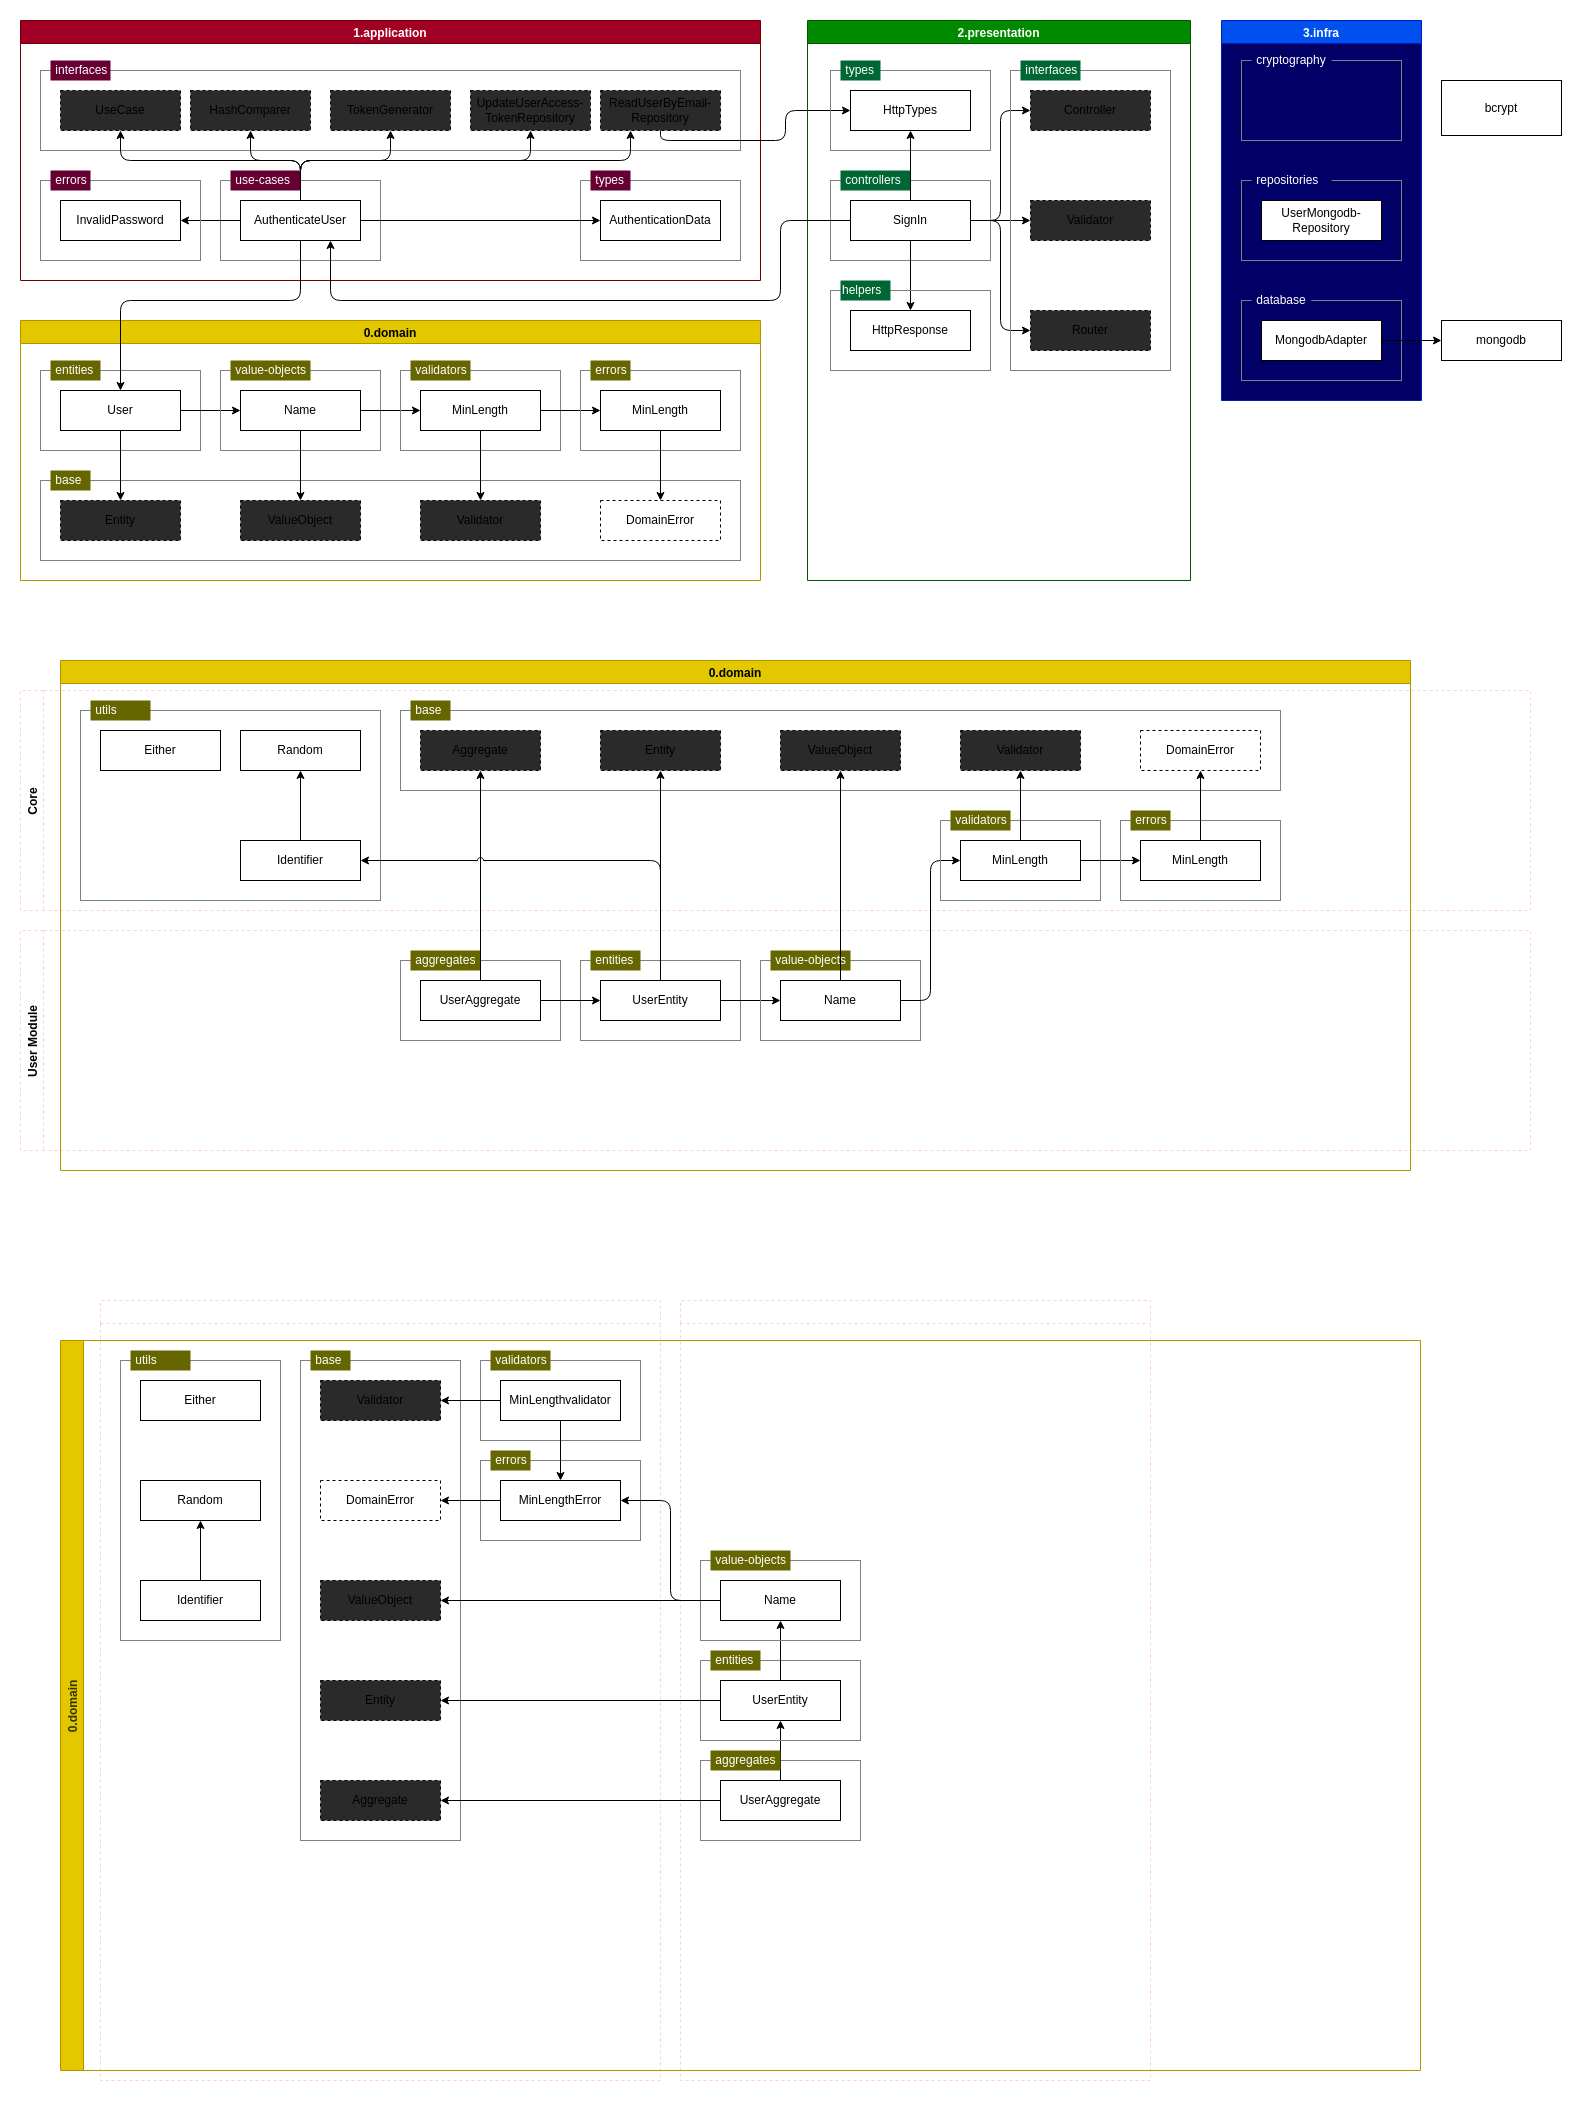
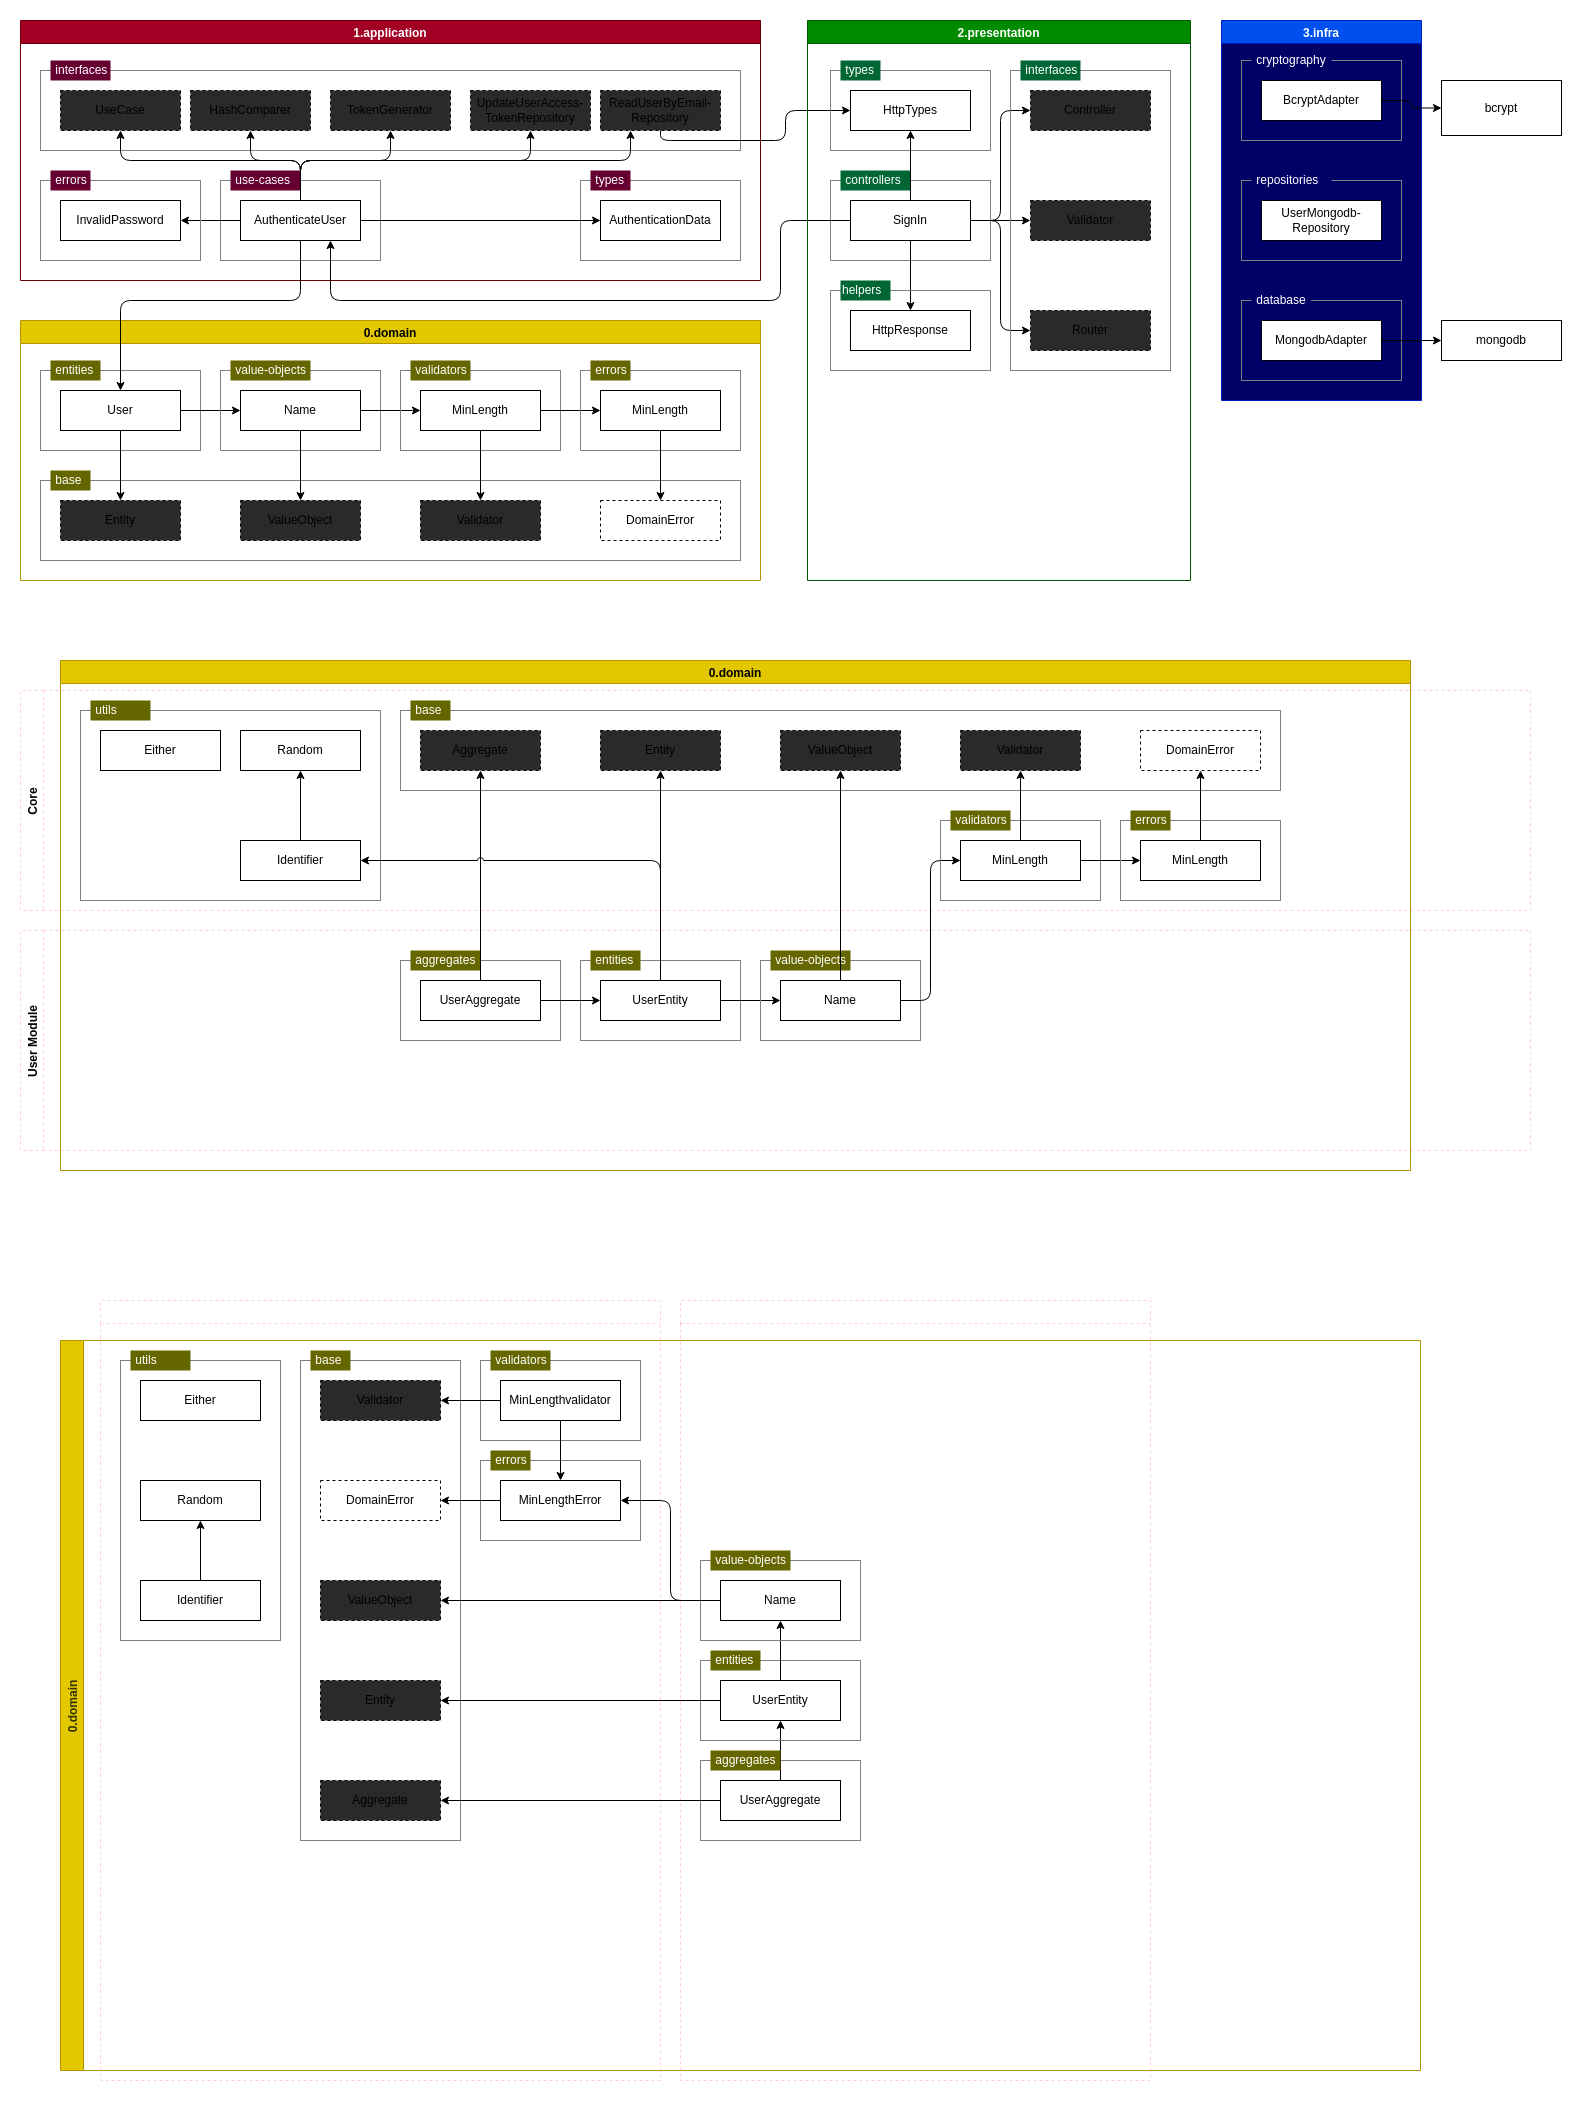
node "BcryptAdapter": added
edge "BcryptAdapter" -> "bcrypt": added
